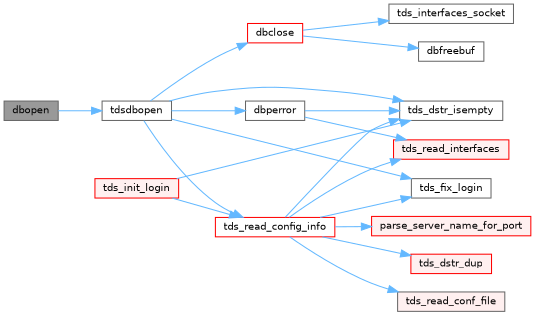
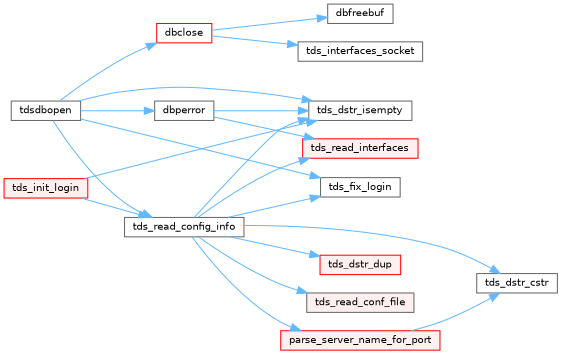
node "dbopen": removed
node "tds_read_config_info": color red -> grey40
node "tds_dstr_cstr": added
